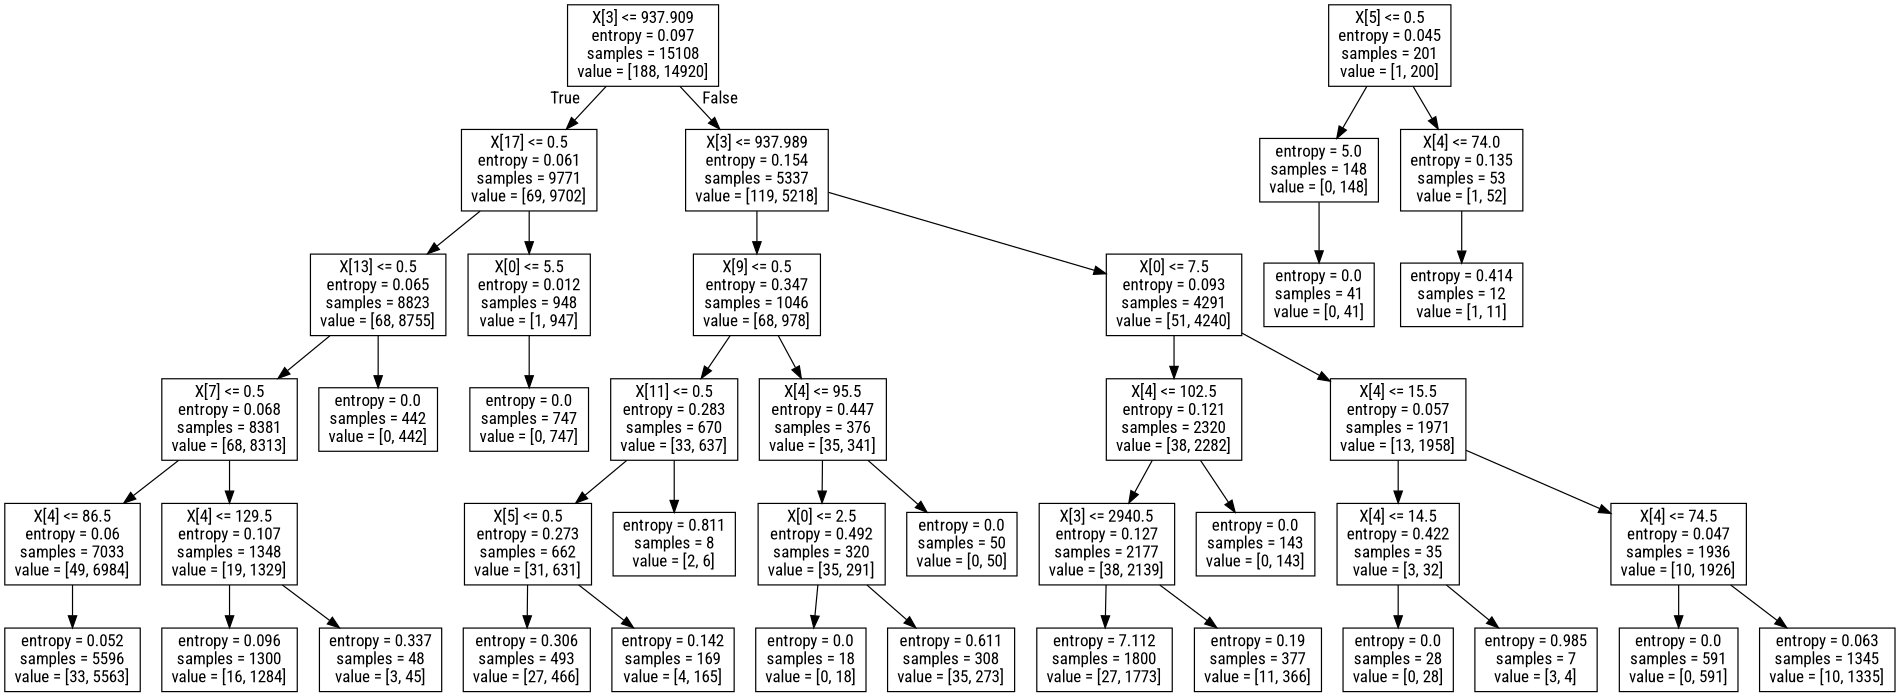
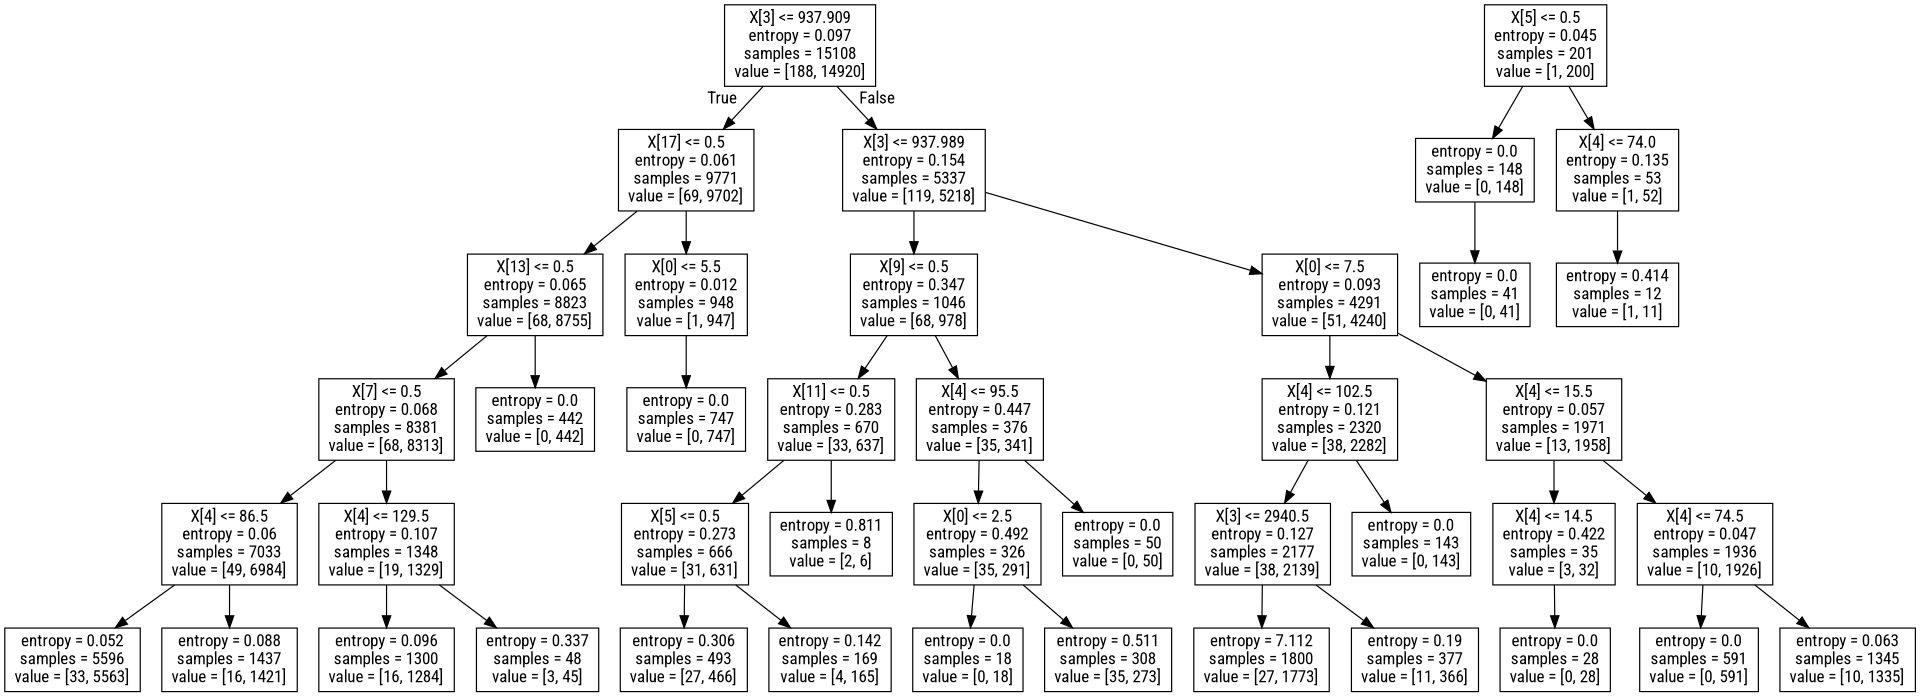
node "entropy = 5.0 samples = 148 value = [0, 148]": label "entropy = 5.0 samples = 148 value = [0, 148]" -> "entropy = 0.0 samples = 148 value = [0, 148]"
node "X[5] <= 0.5 entropy = 0.273 samples = 662 value = [31, 631]": label "X[5] <= 0.5 entropy = 0.273 samples = 662 value = [31, 631]" -> "X[5] <= 0.5 entropy = 0.273 samples = 666 value = [31, 631]"
node "X[0] <= 2.5 entropy = 0.492 samples = 320 value = [35, 291]": label "X[0] <= 2.5 entropy = 0.492 samples = 320 value = [35, 291]" -> "X[0] <= 2.5 entropy = 0.492 samples = 326 value = [35, 291]"
node "entropy = 0.088 samples = 1437 value = [16, 1421]": added
node "entropy = 0.611 samples = 308 value = [35, 273]": label "entropy = 0.611 samples = 308 value = [35, 273]" -> "entropy = 0.511 samples = 308 value = [35, 273]"
node "entropy = 0.985 samples = 7 value = [3, 4]": removed
